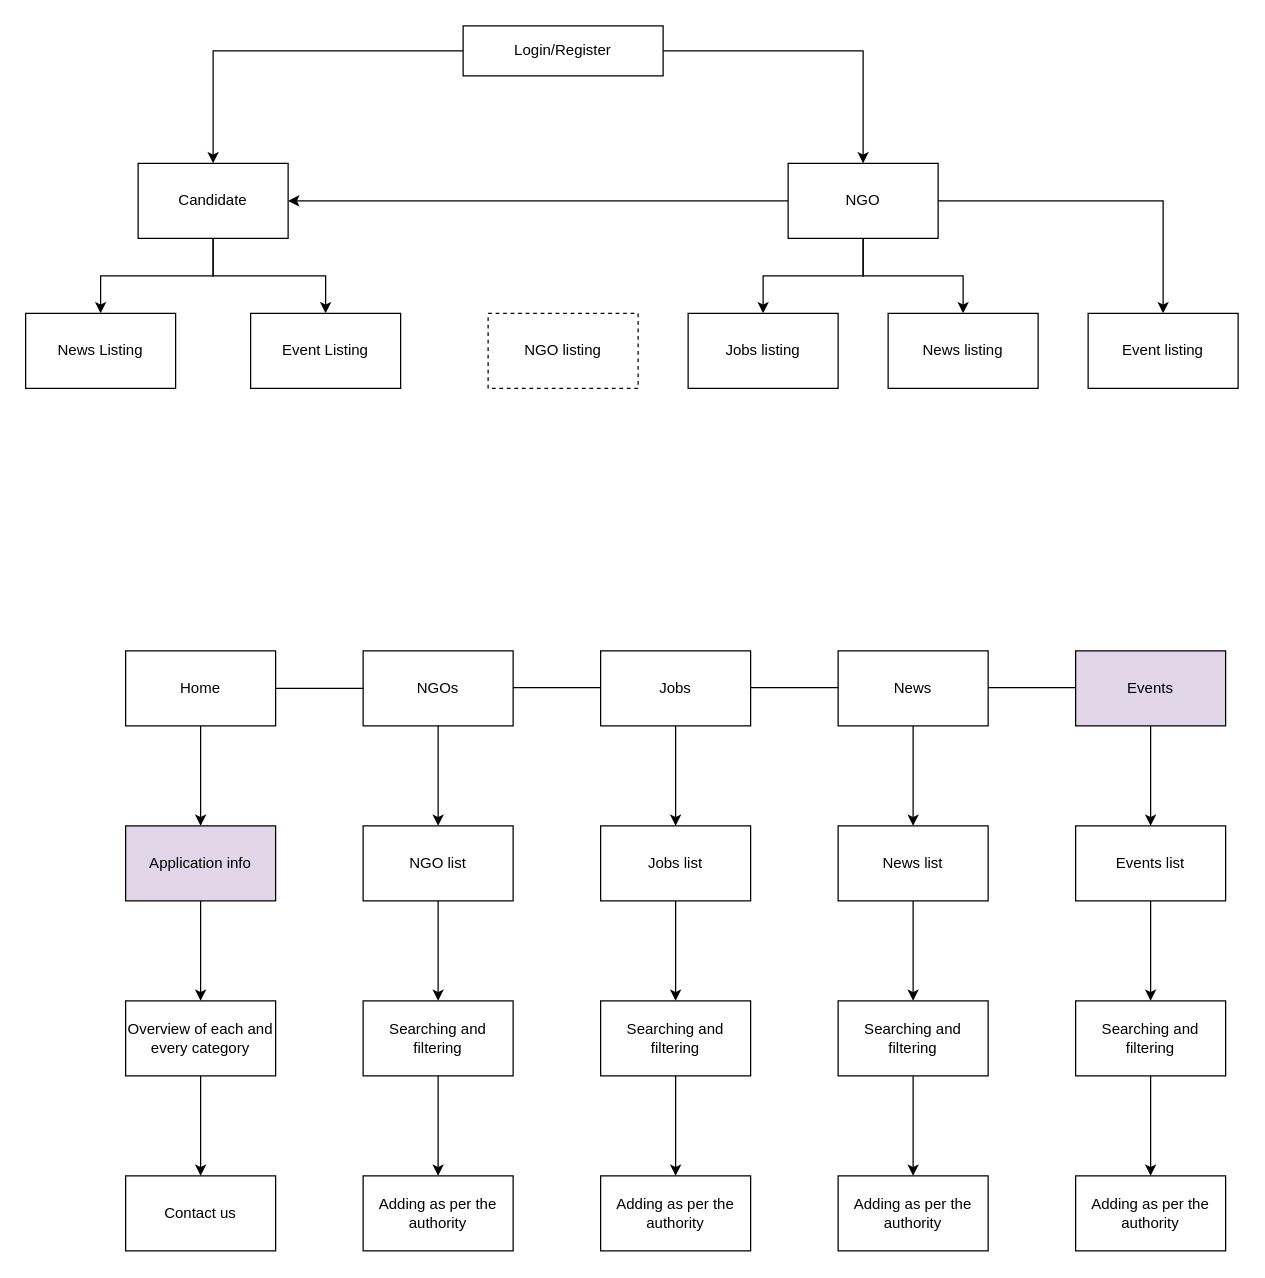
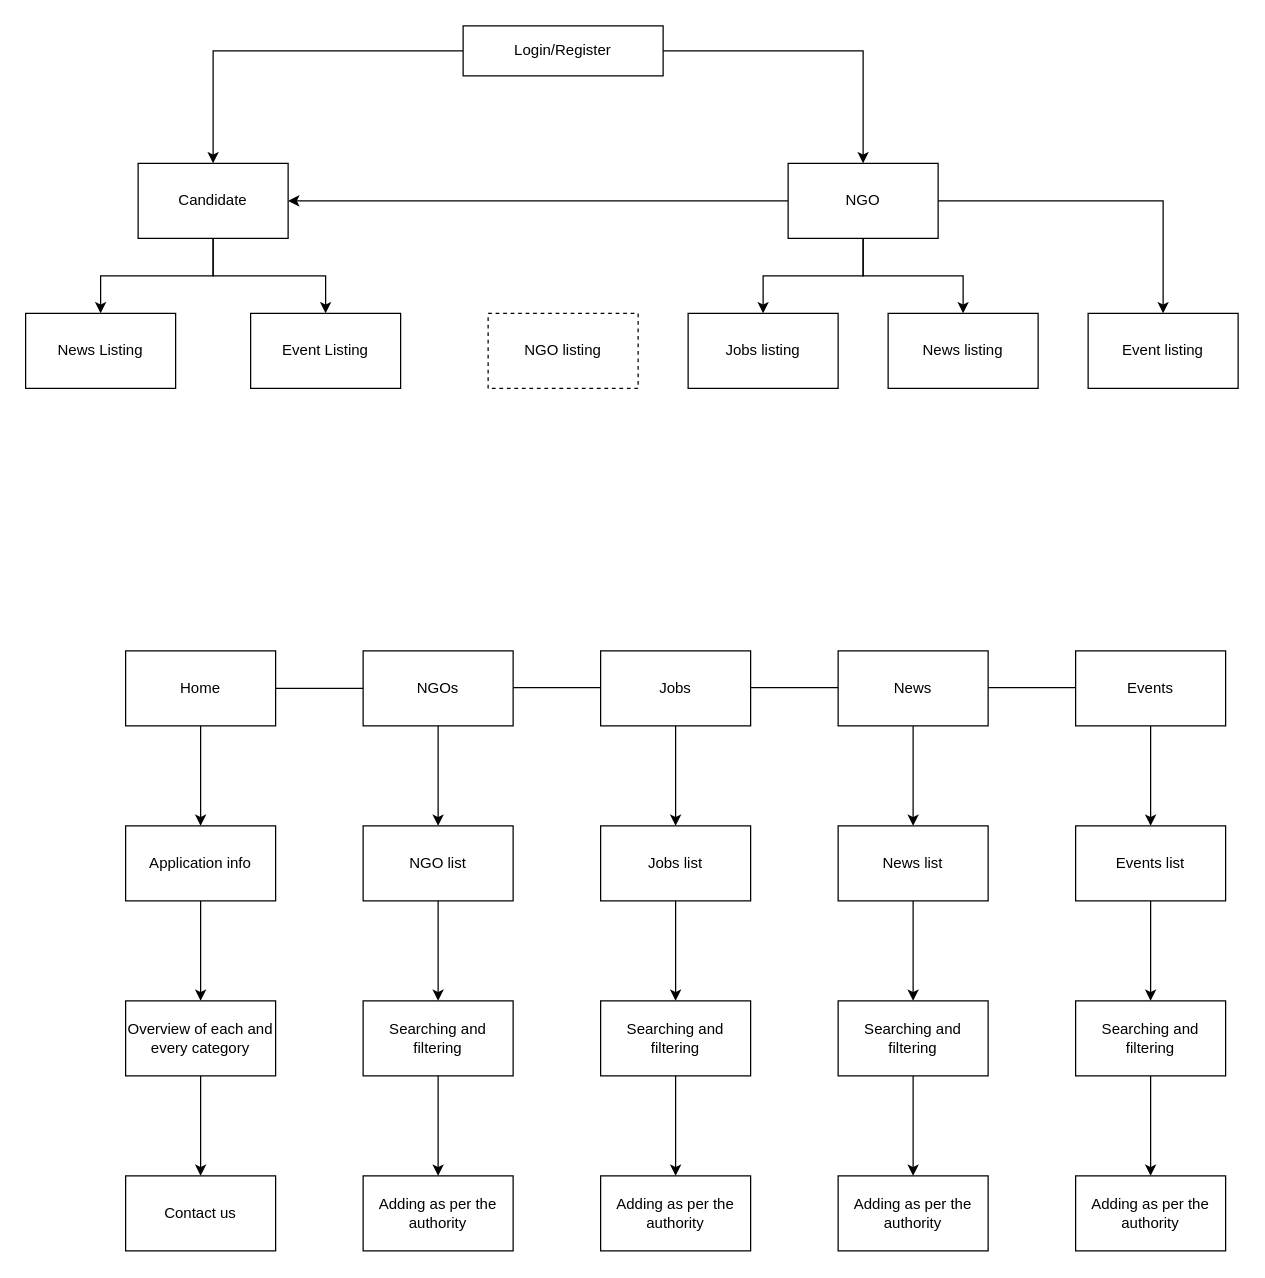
node "Events": fillcolor #e1d5e7 -> #ffffff
node "Application info": fillcolor #e1d5e7 -> #ffffff
